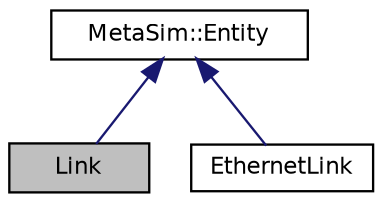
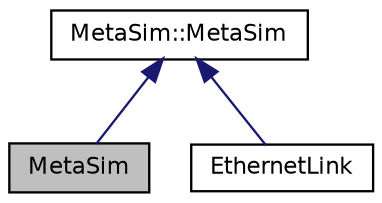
node "MetaSim::Entity": label "MetaSim::Entity" -> "MetaSim::MetaSim"
node "Link": label "Link" -> "MetaSim"
